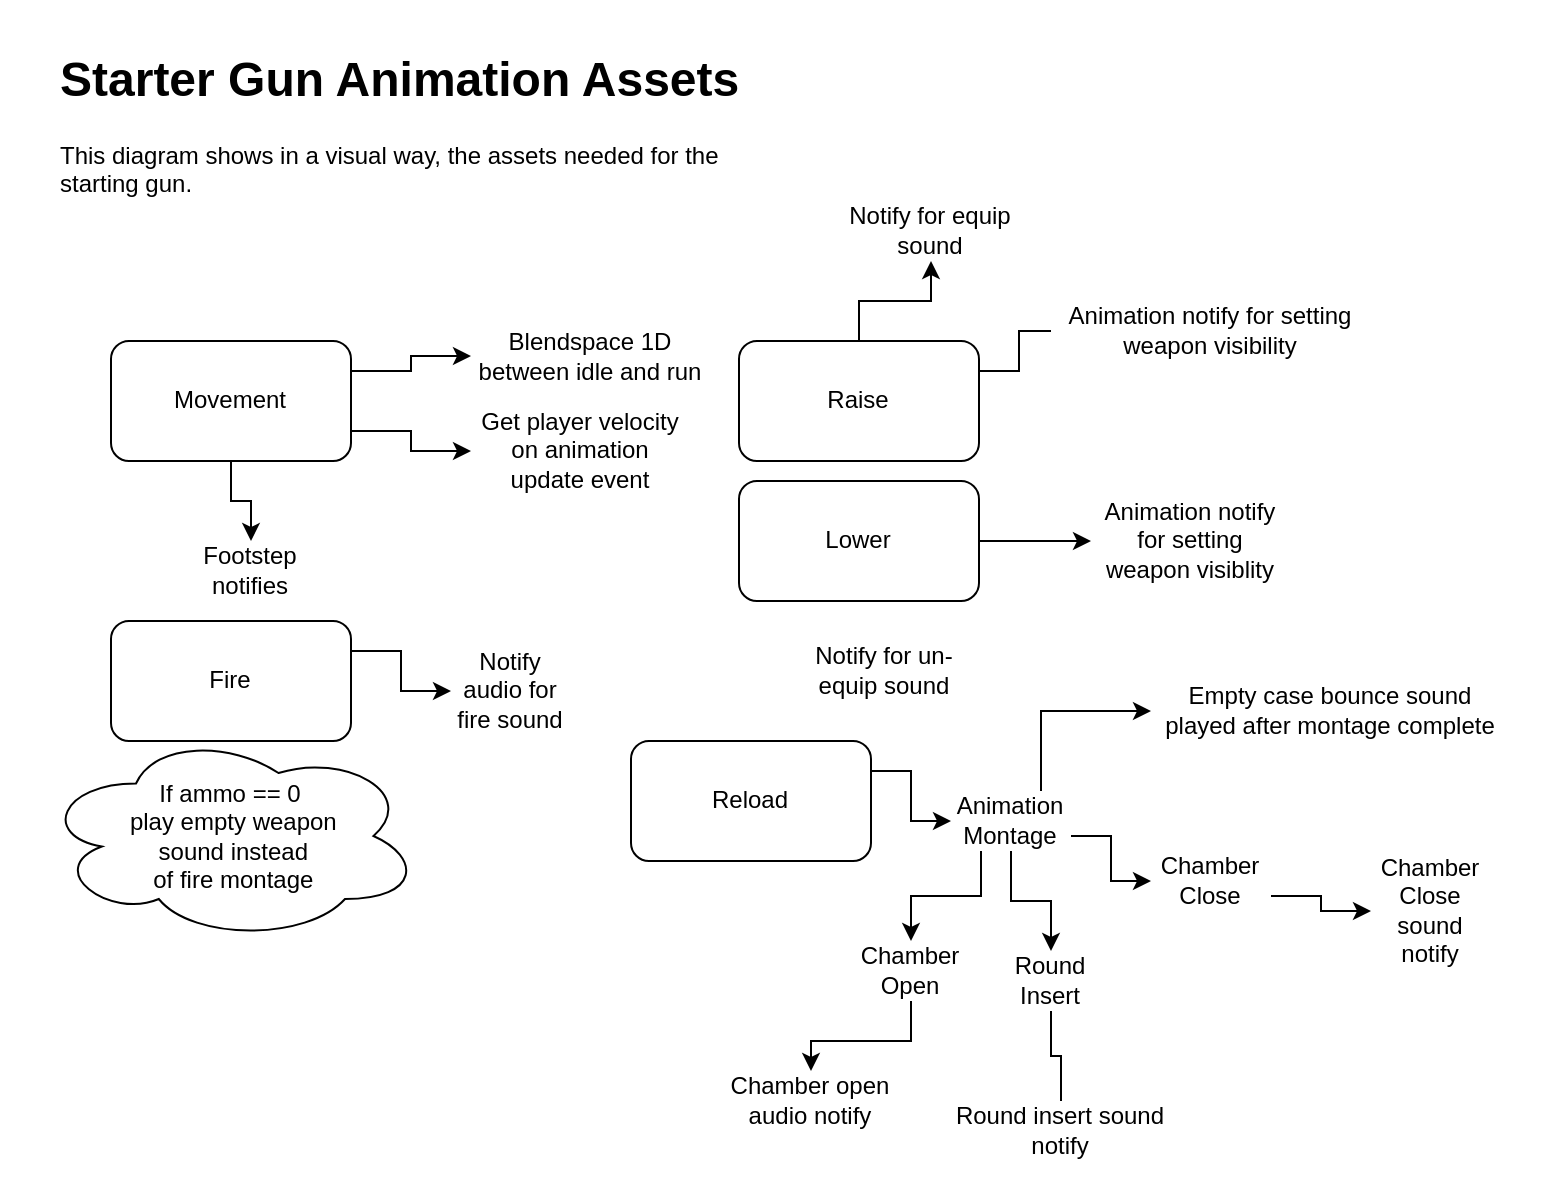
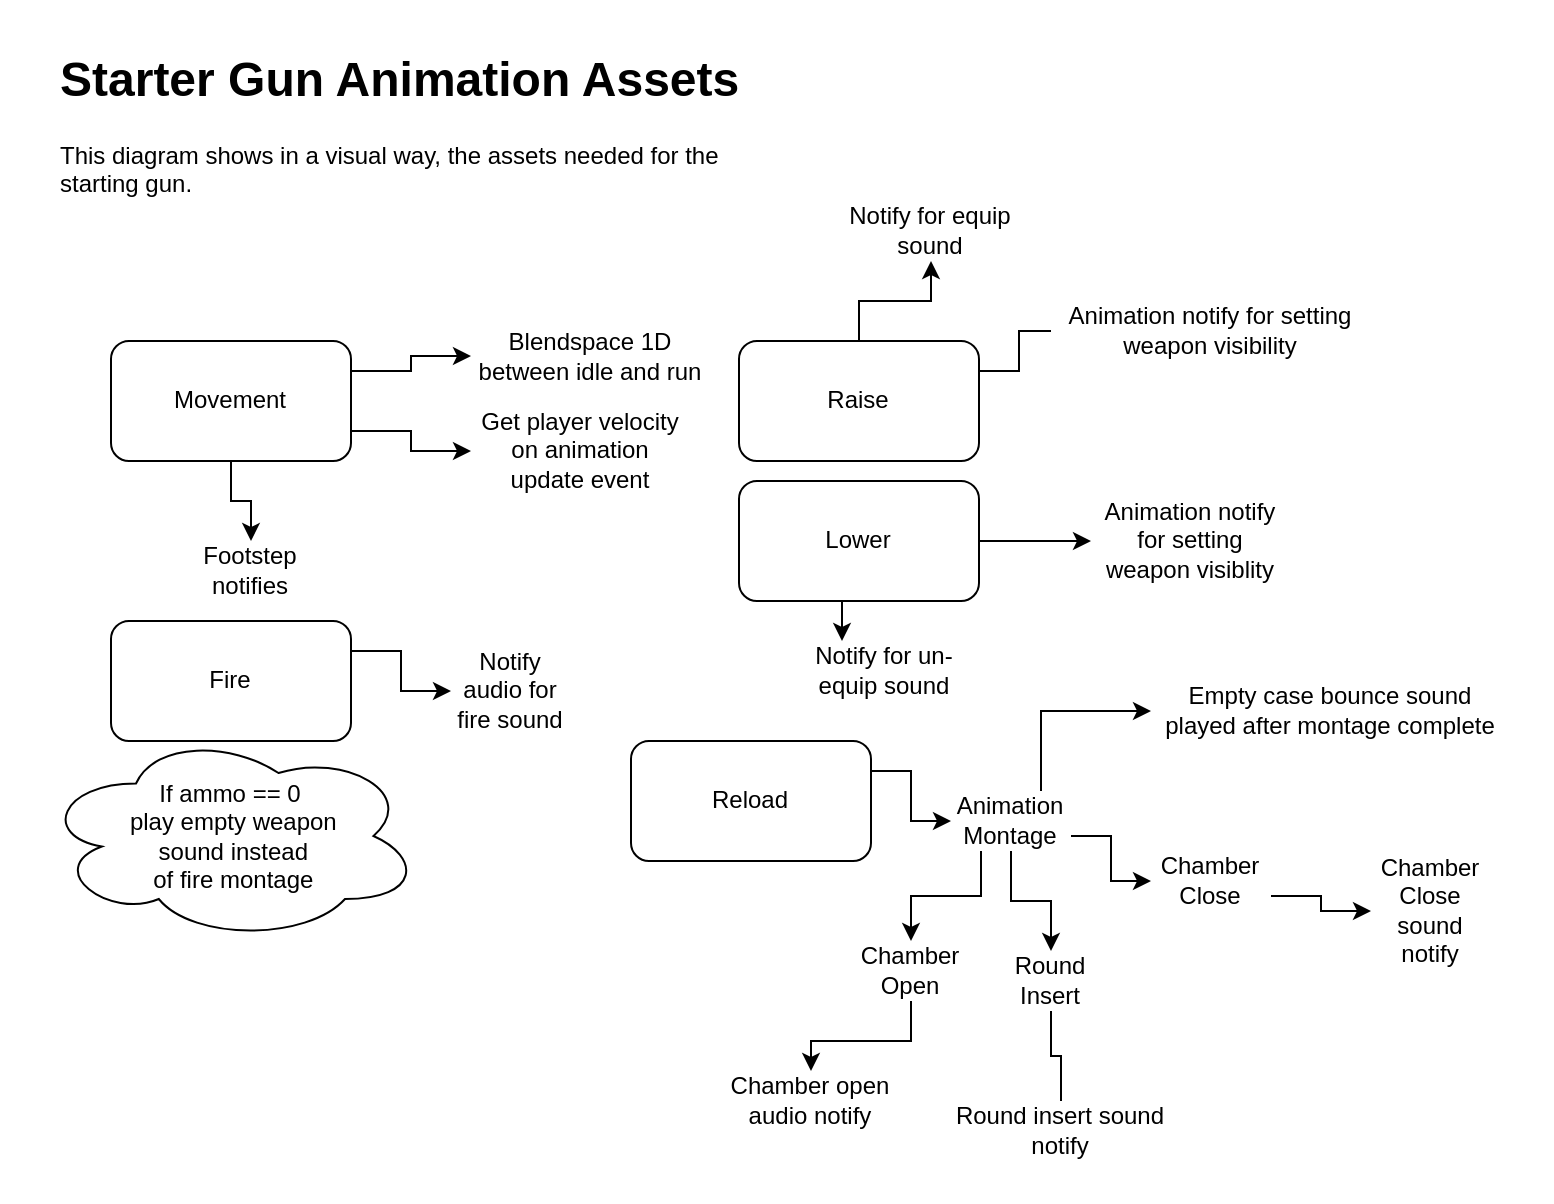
edge "Lower" -> "Notify for un-equip sound": added
